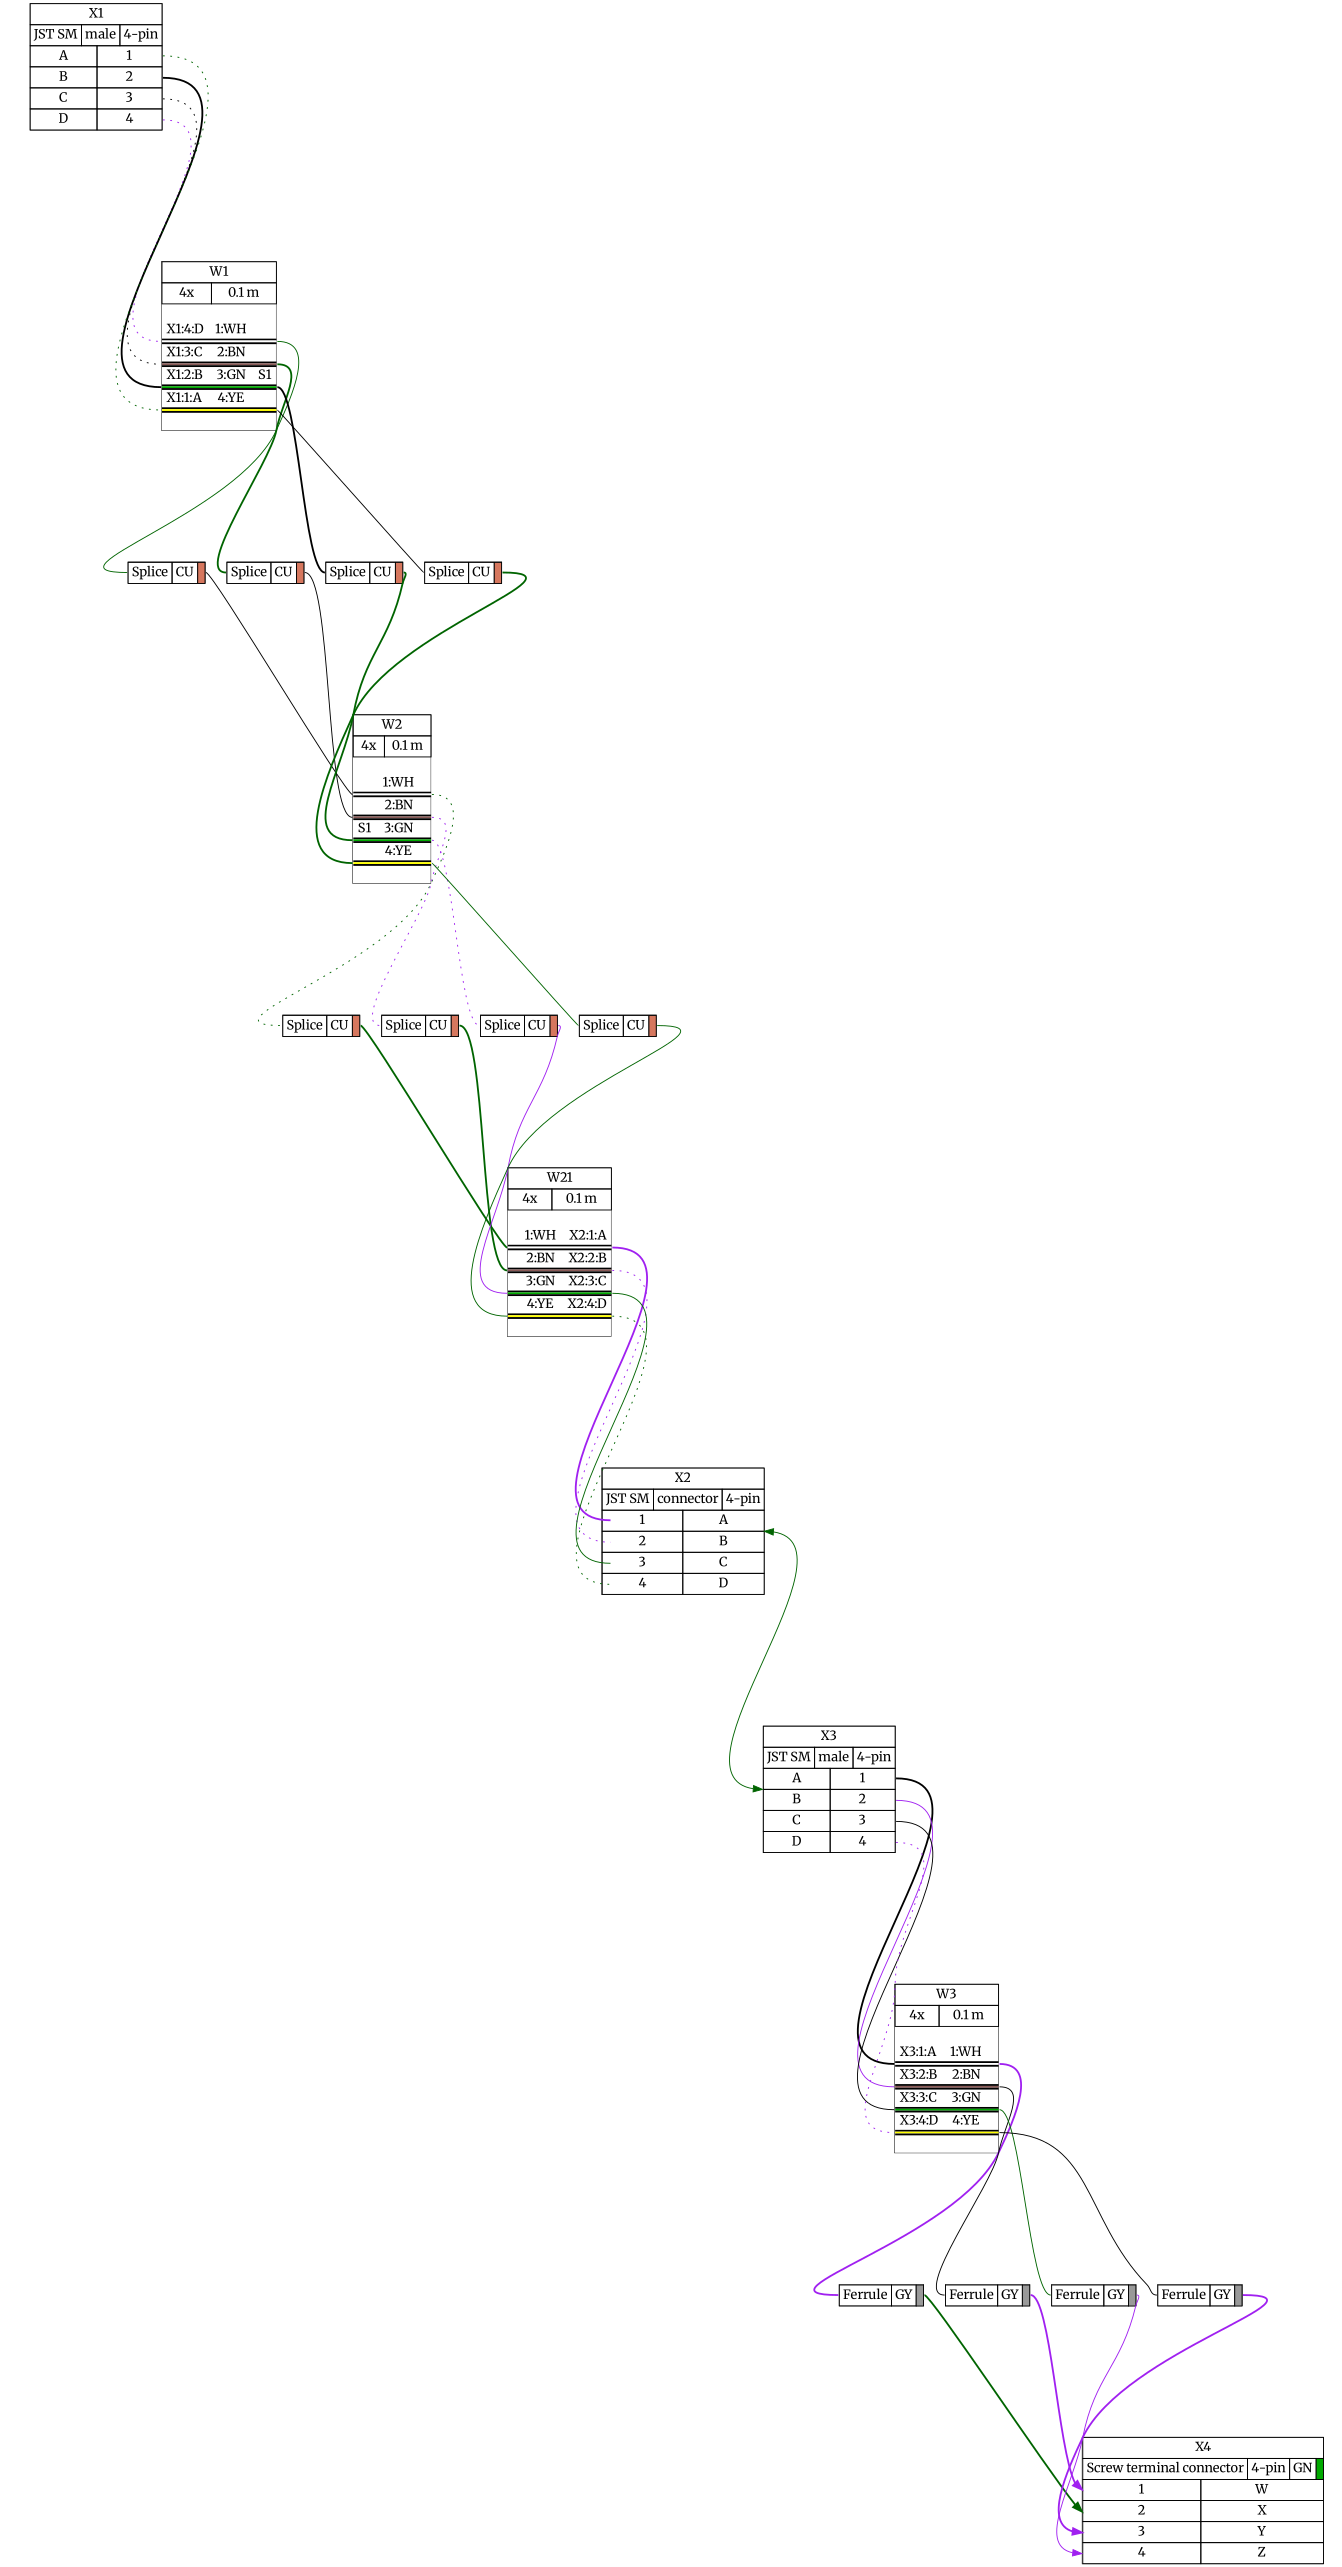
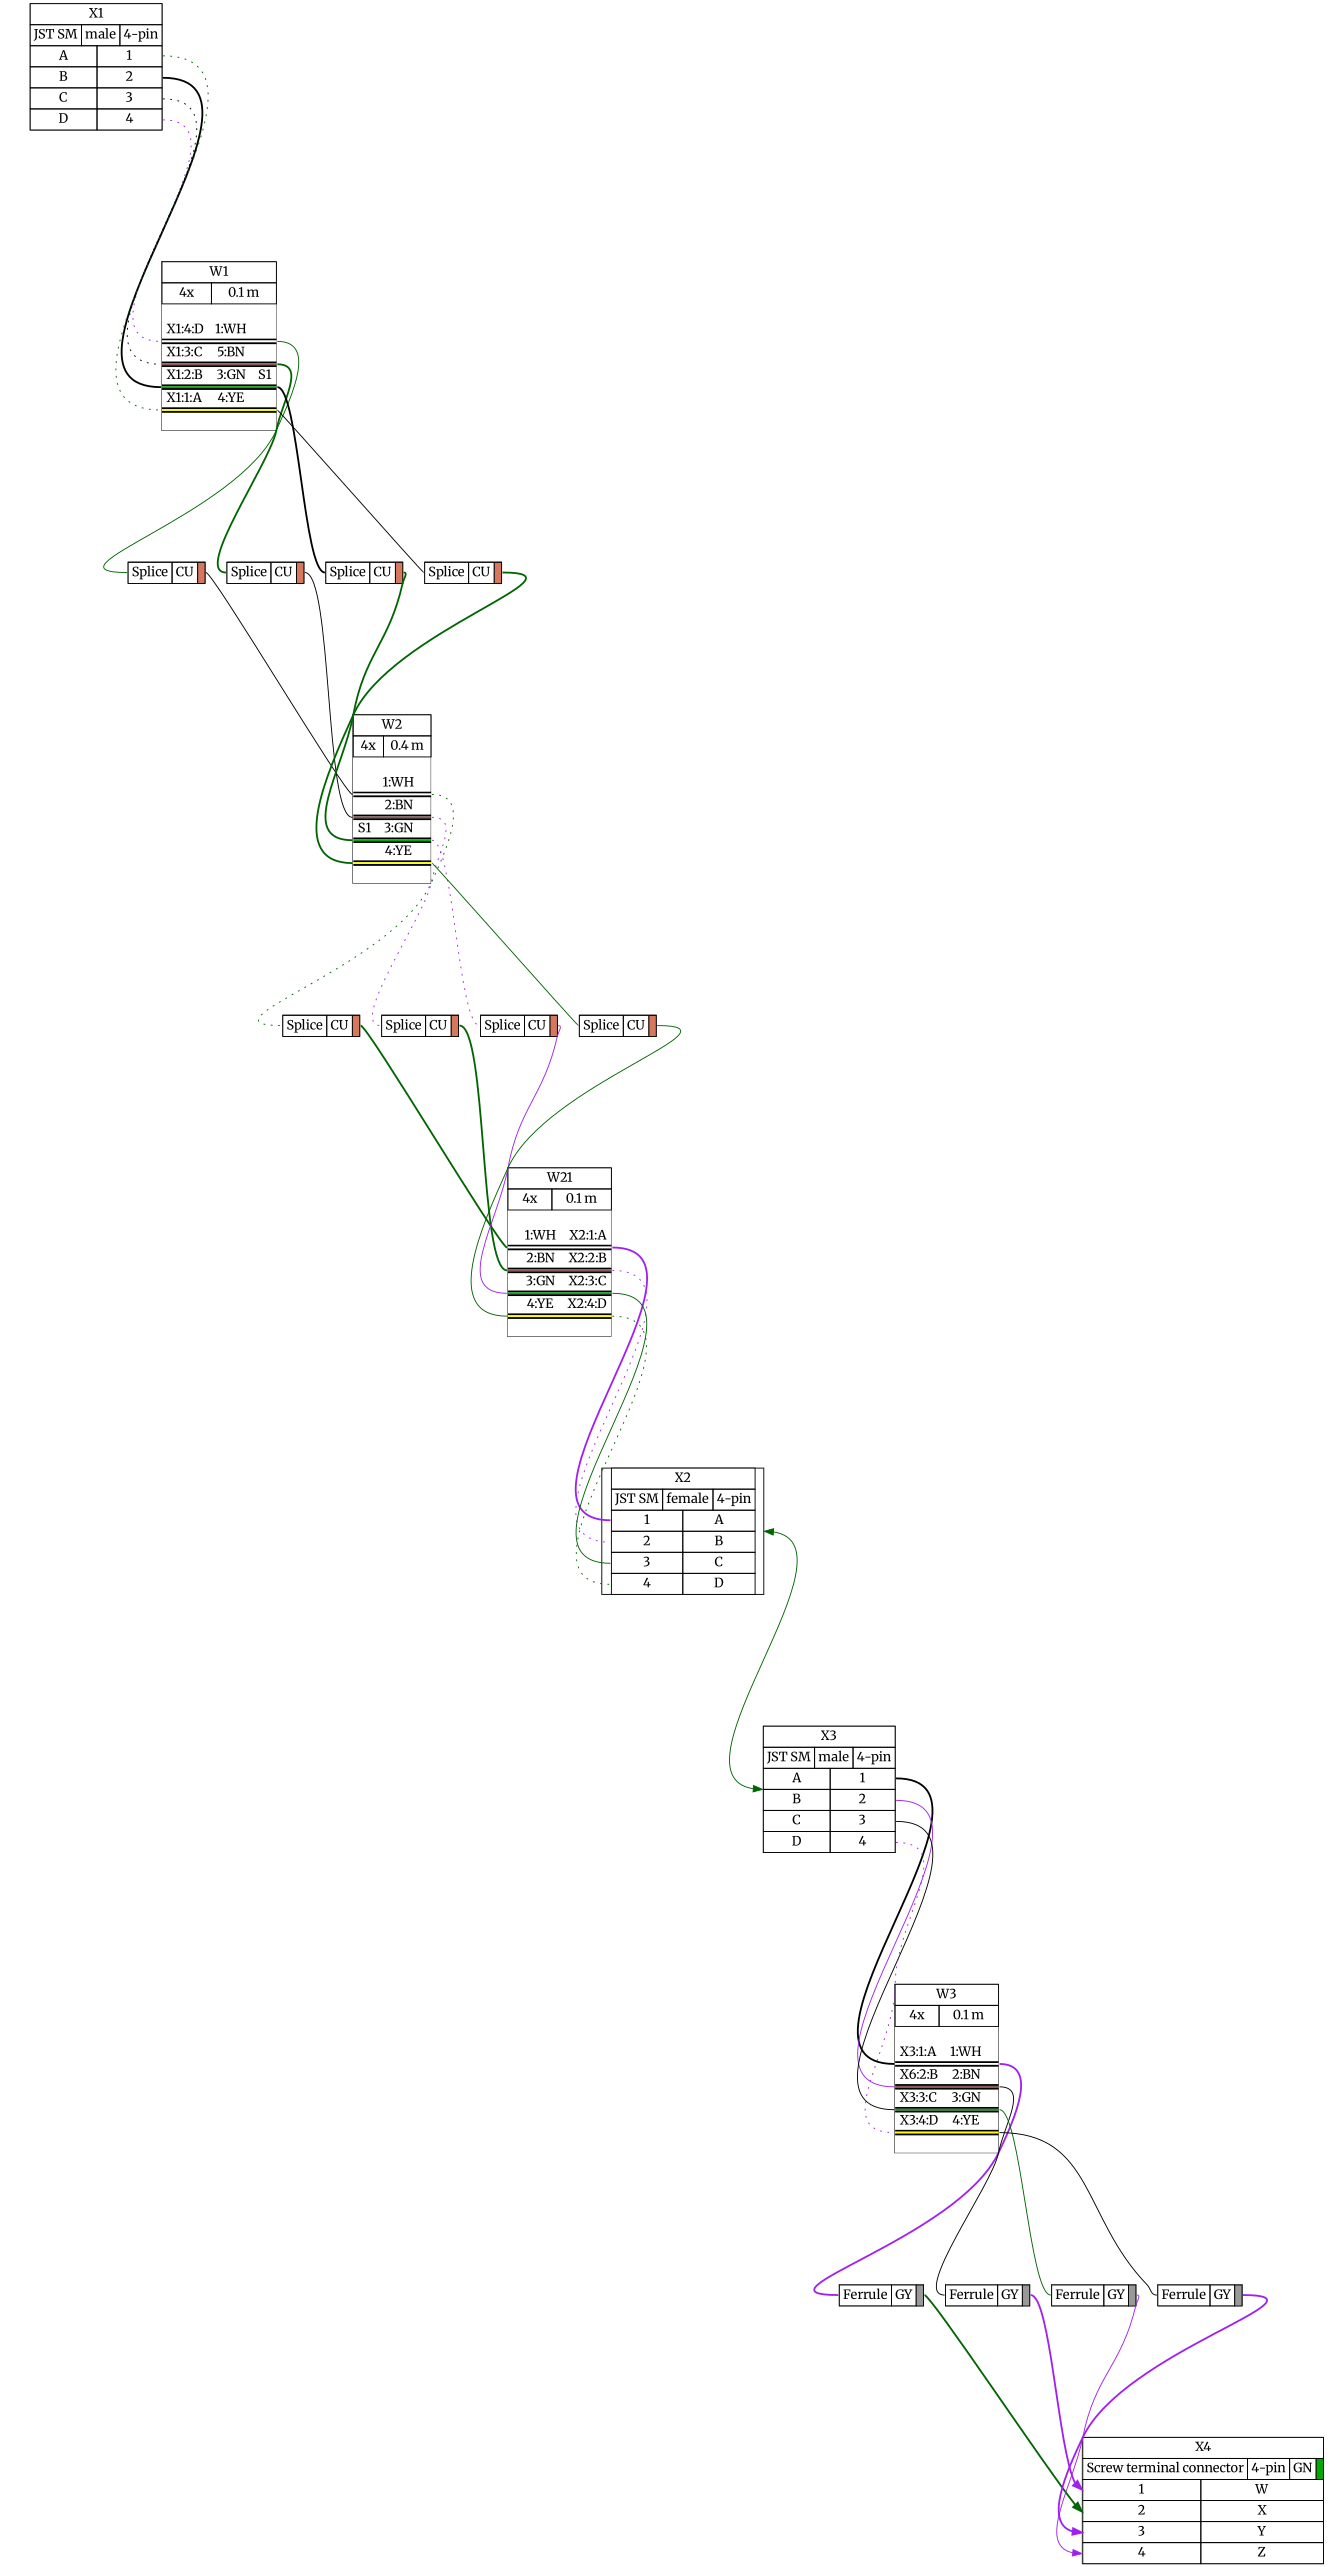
node "W1": text "2:BN" -> "5:BN"
node "W2": text "0.1 m" -> "0.4 m"
node "X2": text "connector" -> "female"
node "W3": text "X3:2:B" -> "X6:2:B"
